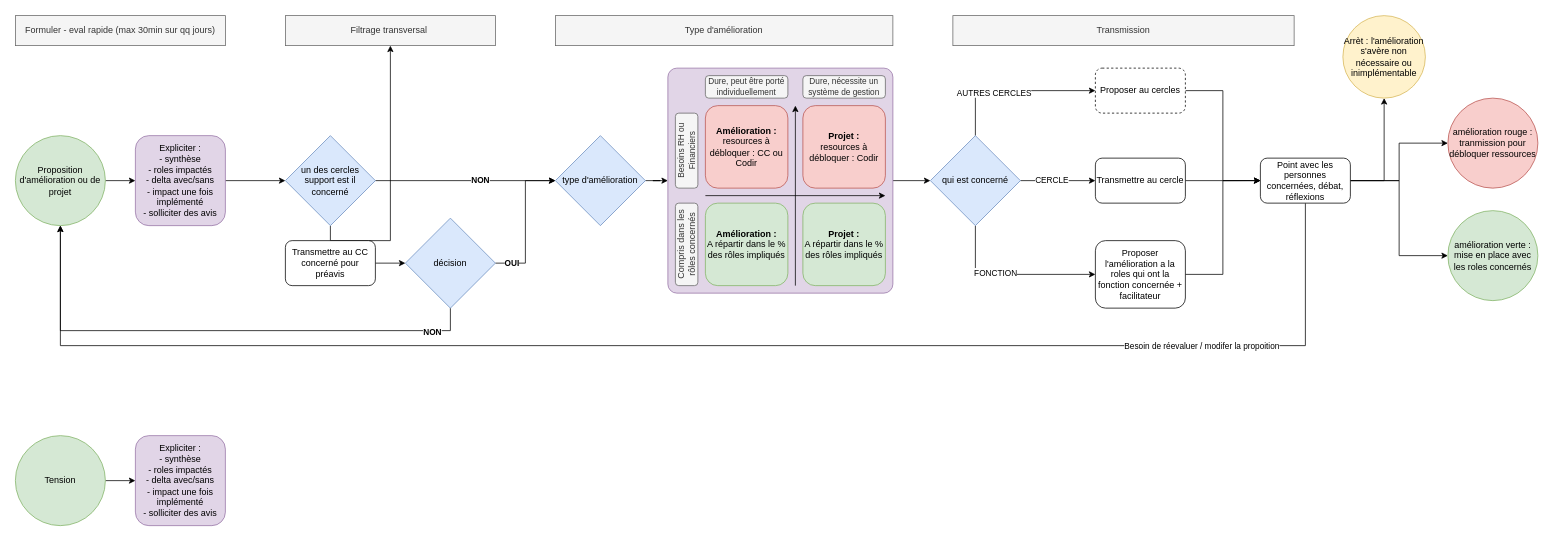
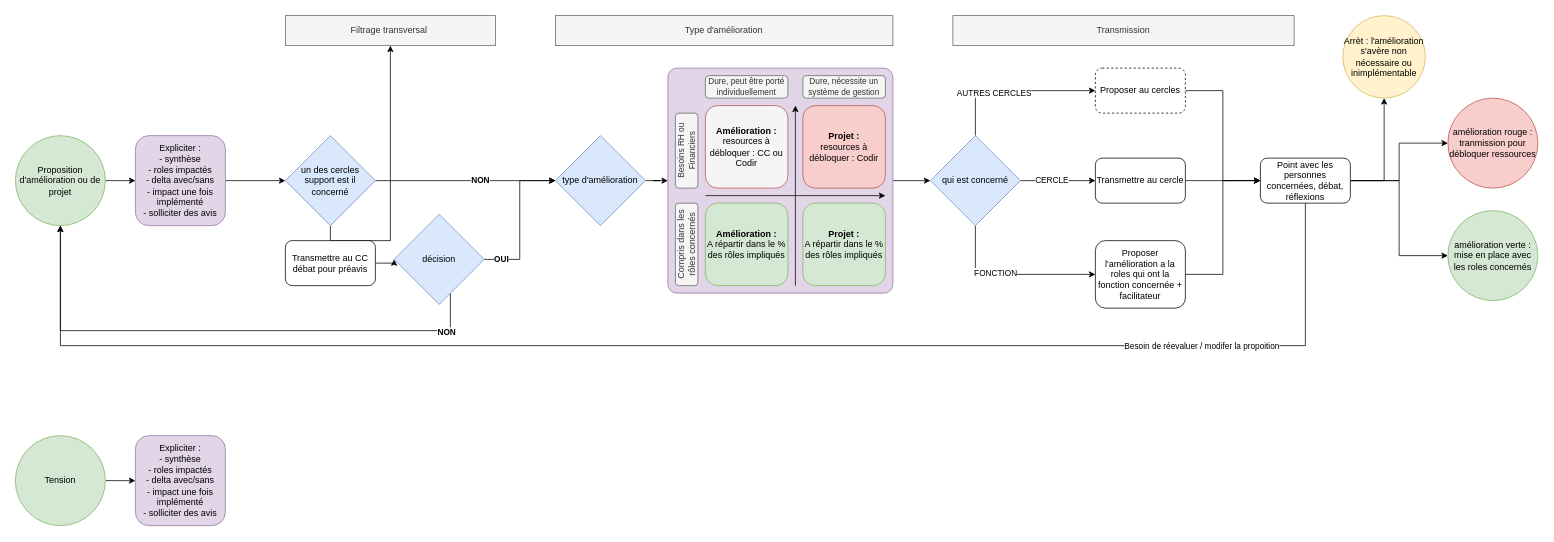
node "Formuler - eval rapide (max 30min sur qq jours)": removed
node "Amélioration : resources à débloquer : CC ou Codir": fillcolor #f8cecc -> #f5f5f5
node "Transmettre au CC concerné pour préavis": label "Transmettre au CC concerné pour préavis" -> "Transmettre au CC débat pour préavis"
node "décision": moved (450, 263) -> (439, 259)
